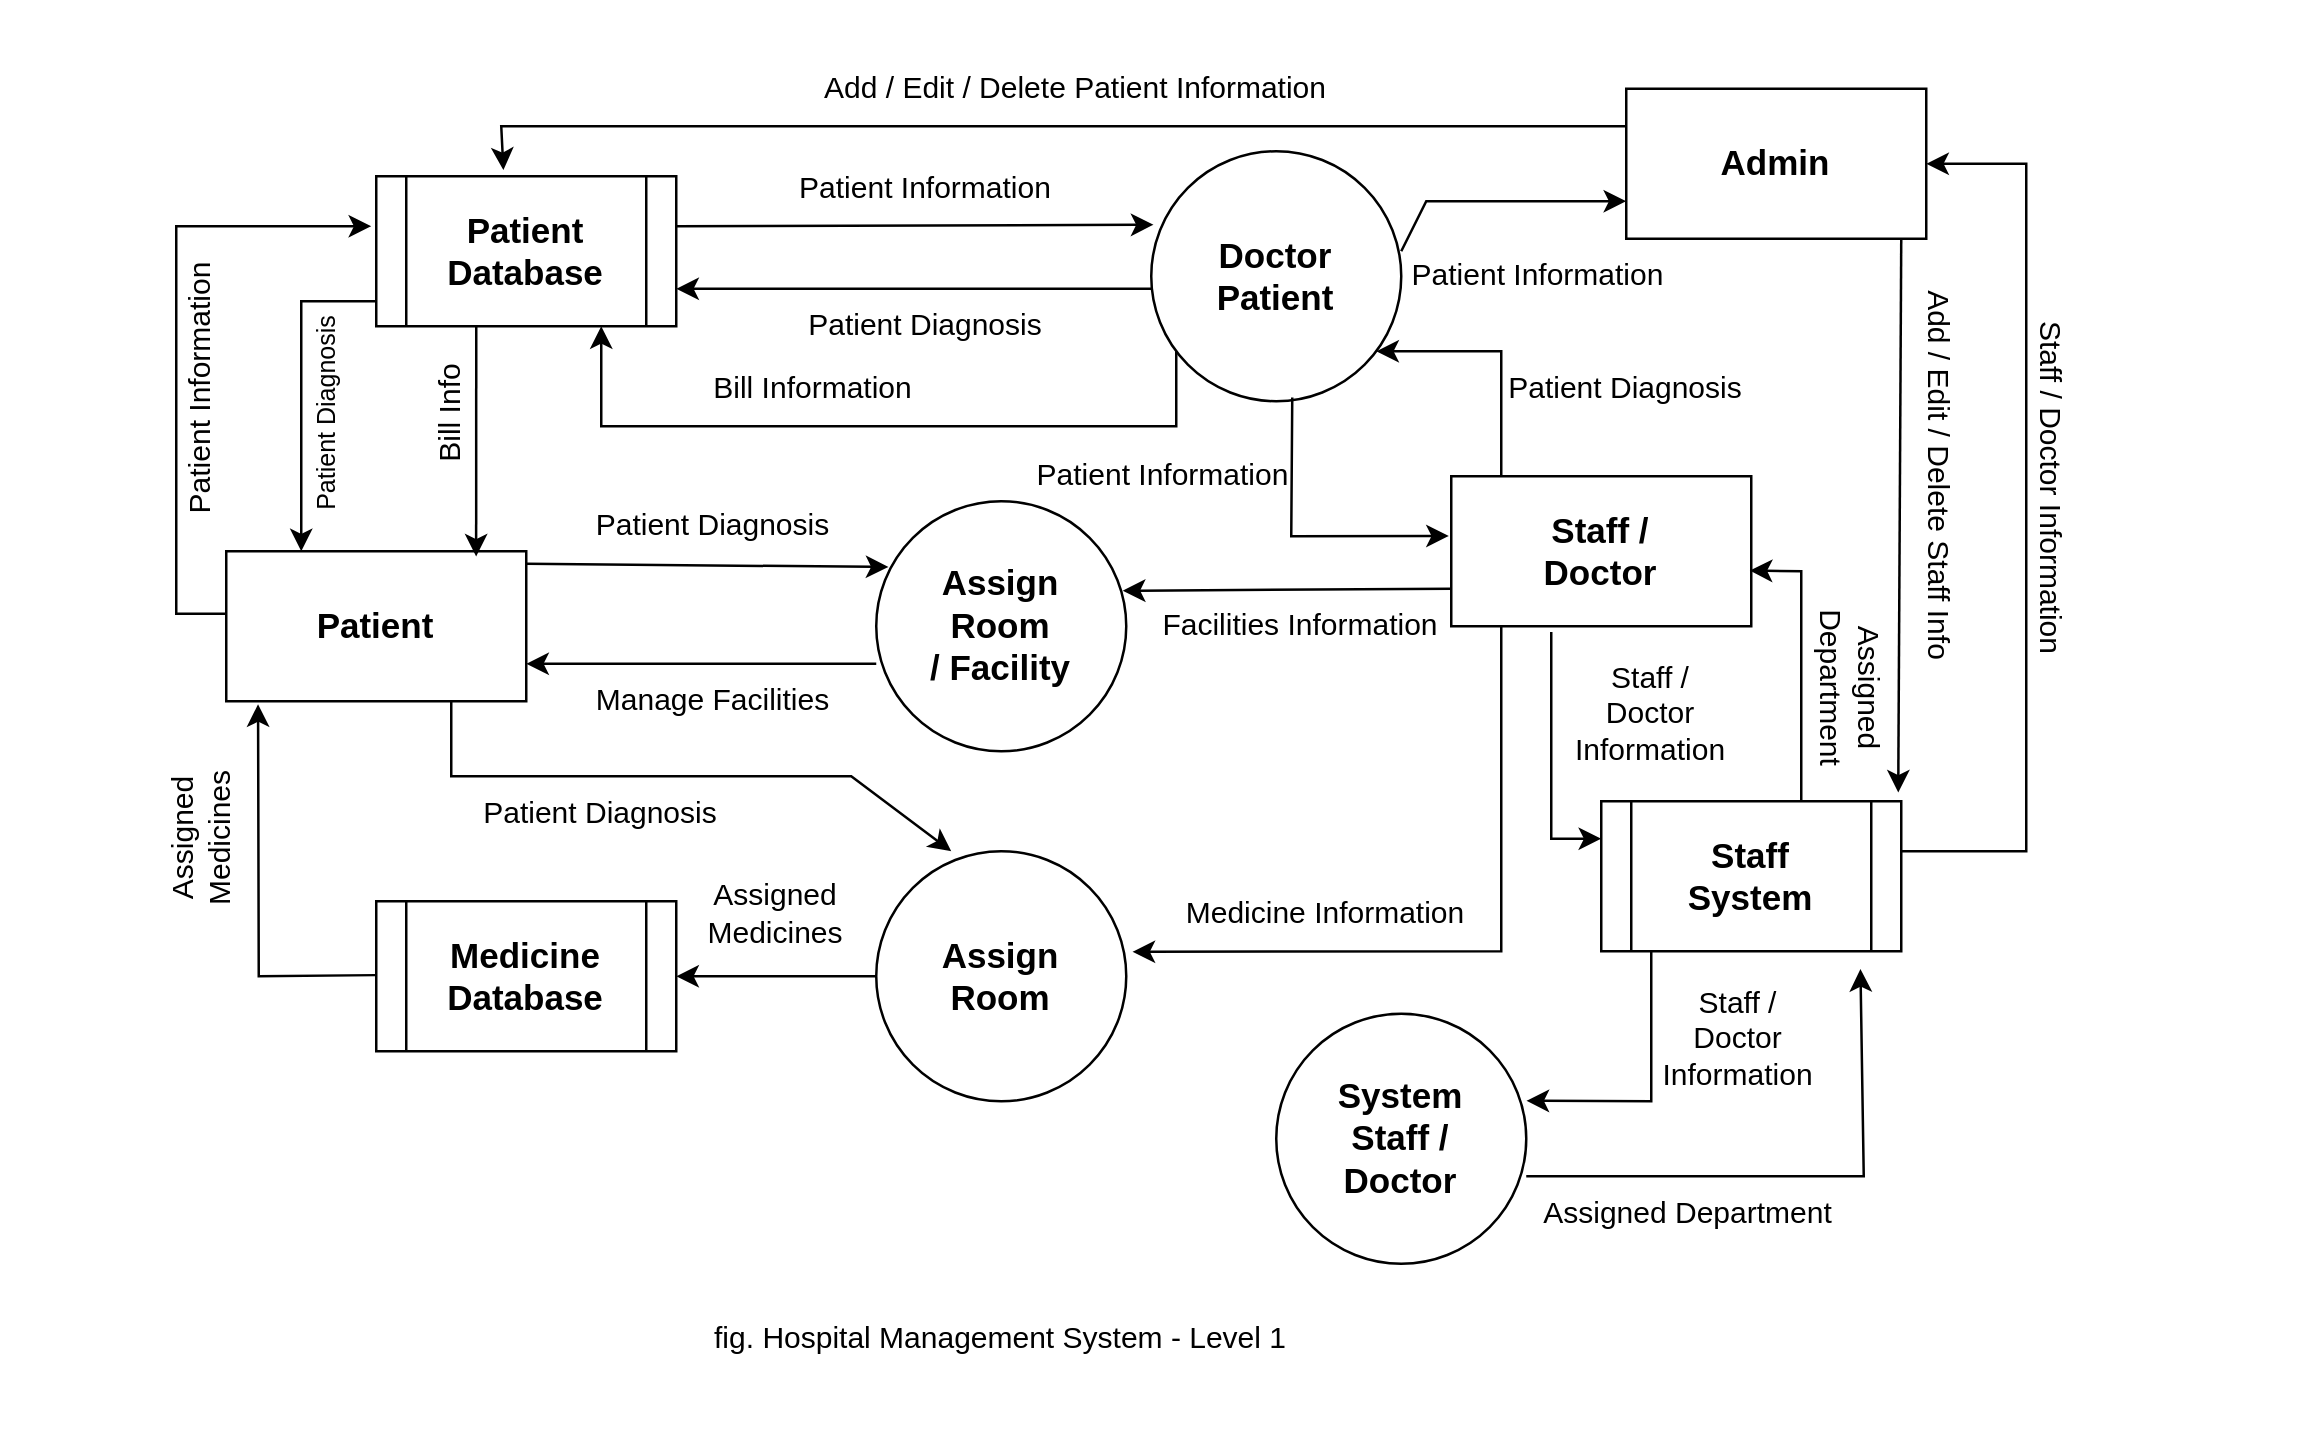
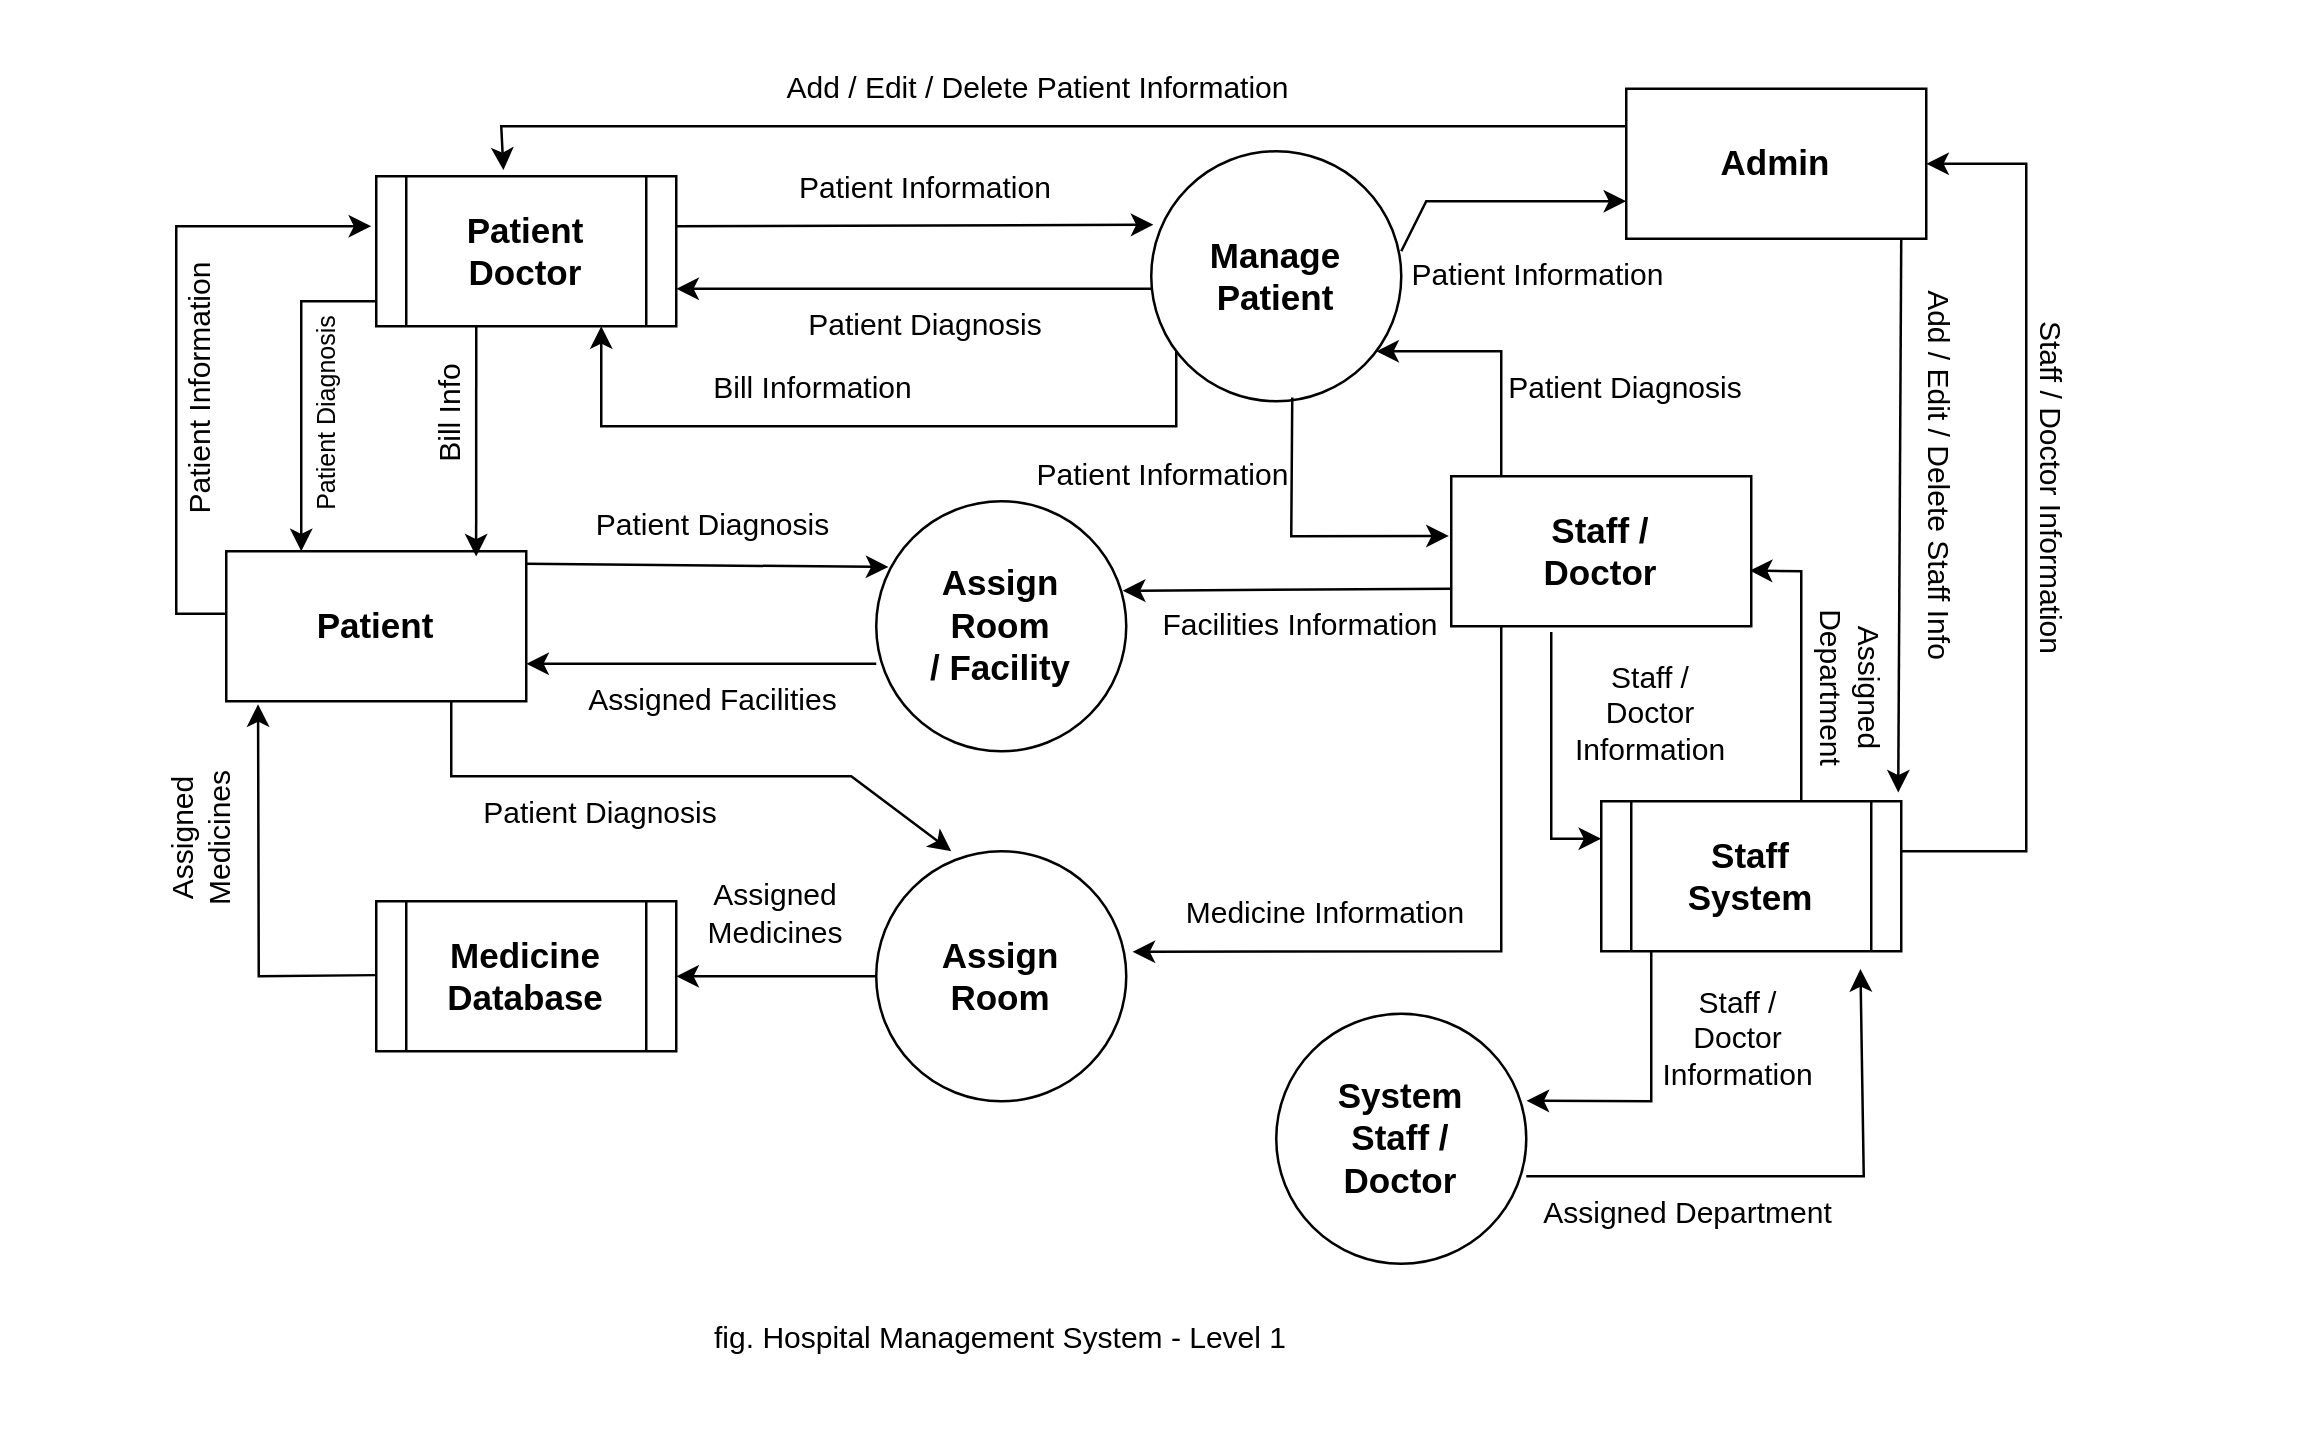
node "Add / Edit / Delete Patient Information": moved (1076, 89) -> (1039, 89)
node "Patient Database": label "Patient Database" -> "Patient Doctor"
node "Doctor Patient": label "Doctor Patient" -> "Manage Patient"
node "Manage Facilities": label "Manage Facilities" -> "Assigned Facilities"
